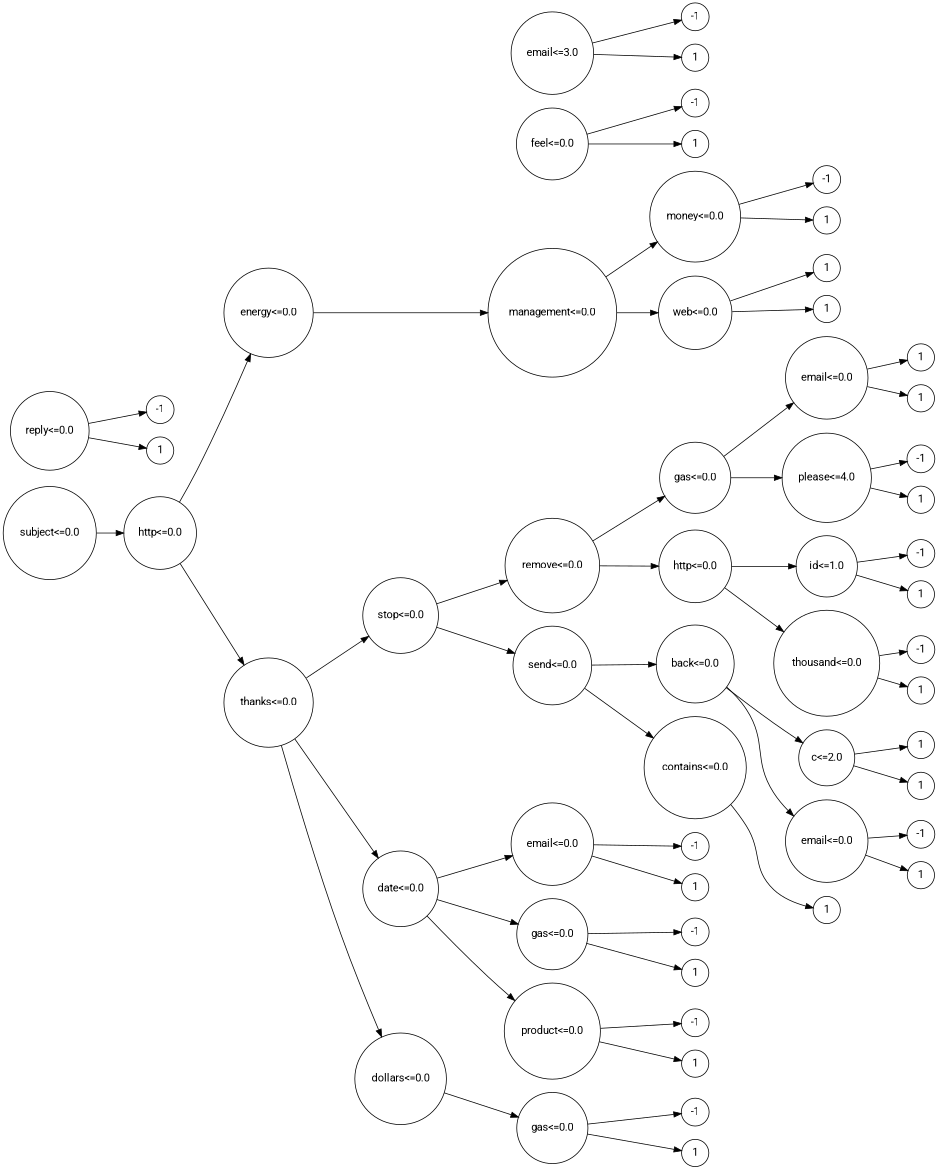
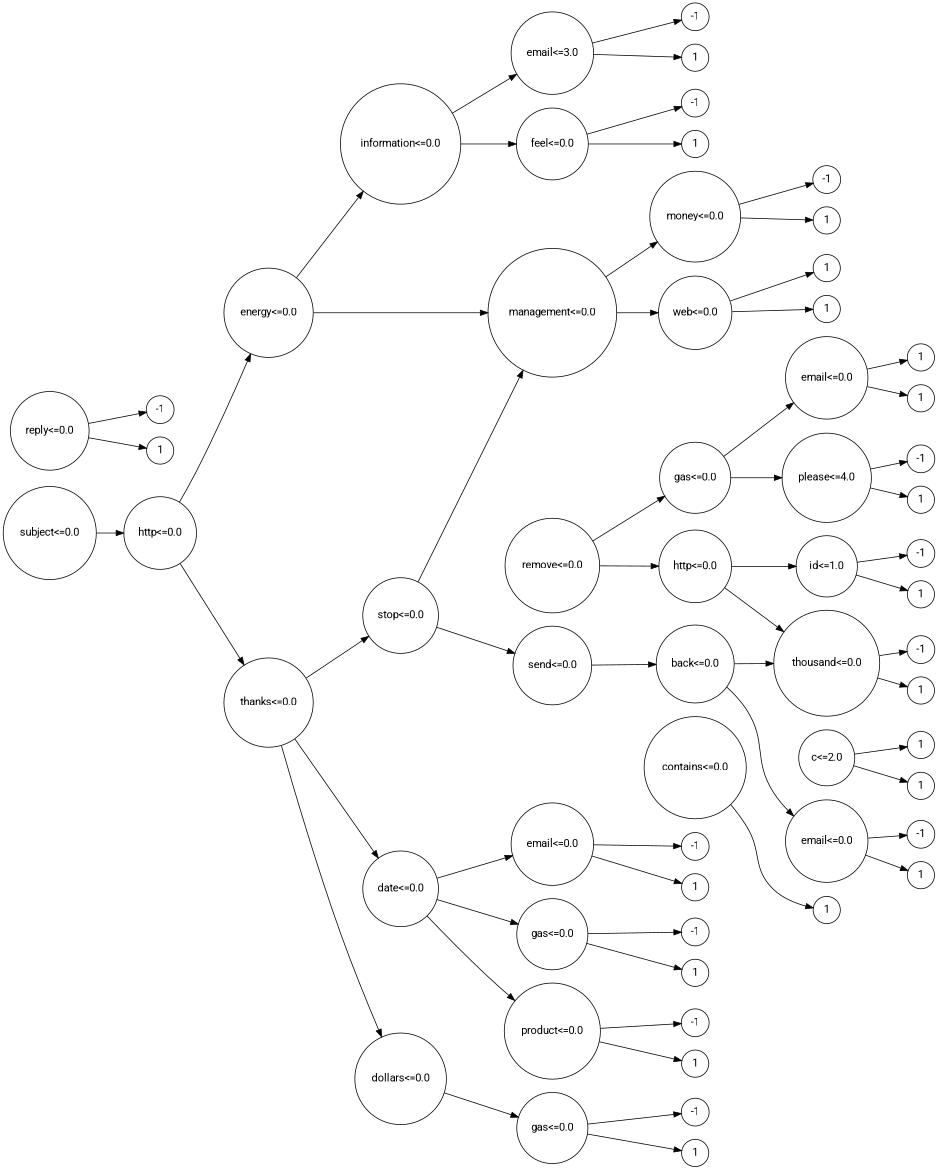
node "information<=0.0": added
edge "stop<=0.0" -> "remove<=0.0": now "stop<=0.0" -> "management<=0.0"
edge "send<=0.0" -> "contains<=0.0": removed
edge "back<=0.0" -> "c<=2.0": now "back<=0.0" -> "thousand<=0.0"
